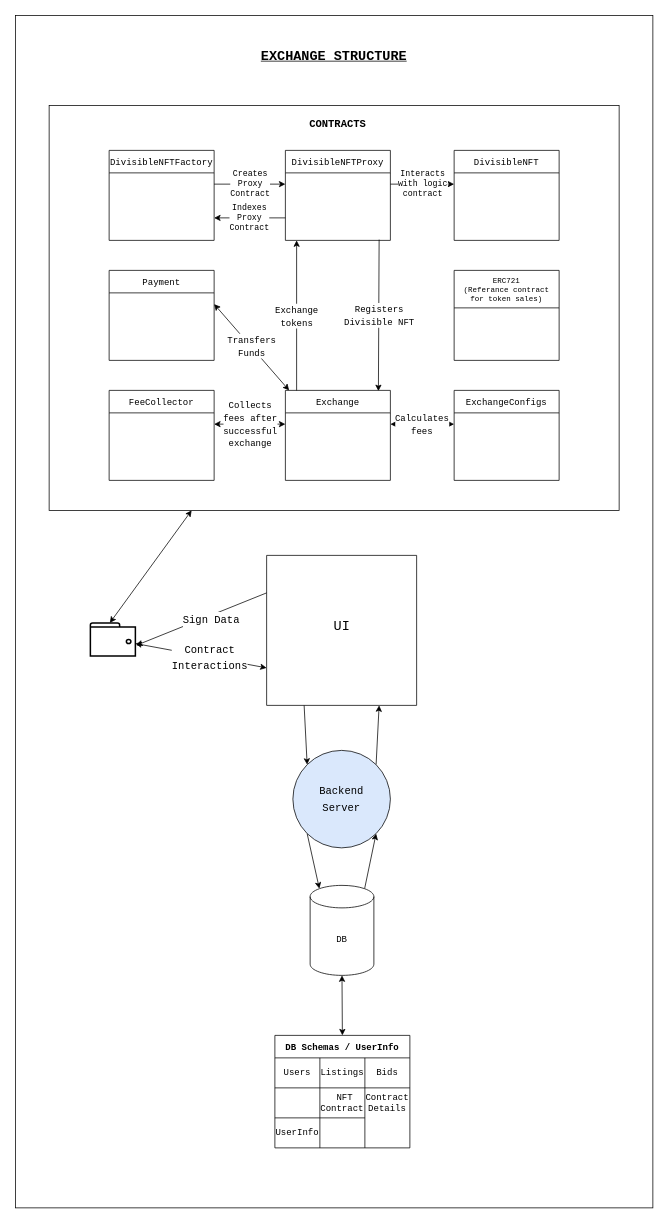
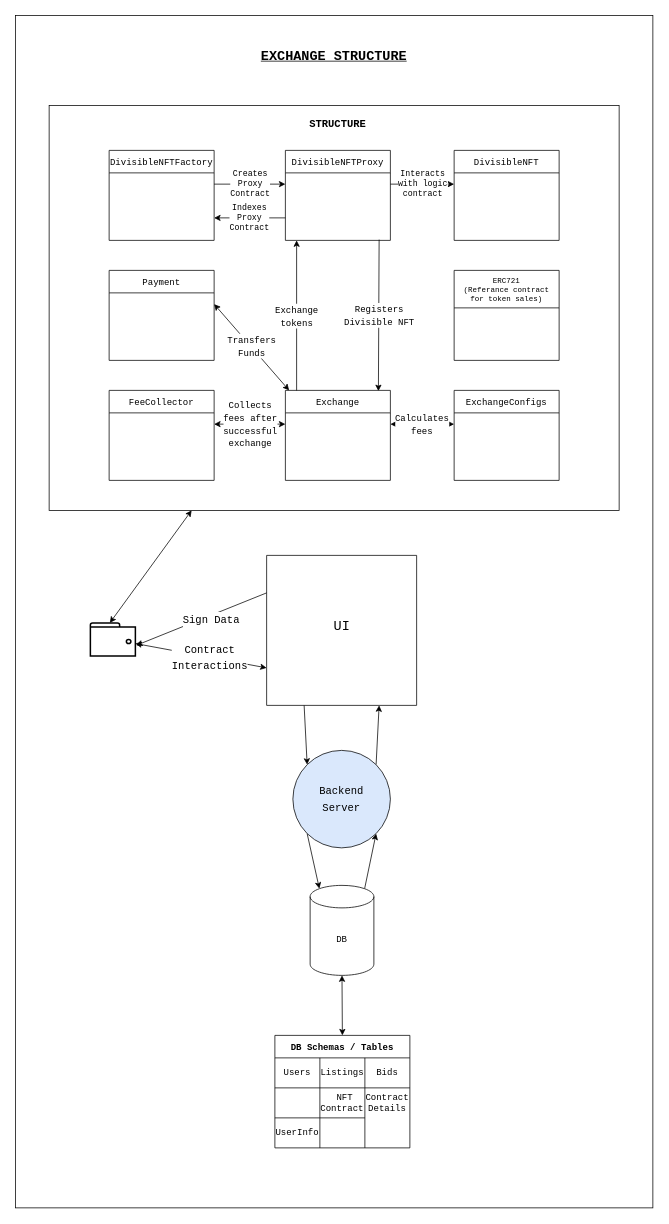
node "CONTRACTS": label "CONTRACTS" -> "STRUCTURE"
node "DB Schemas / UserInfo": label "DB Schemas / UserInfo" -> "DB Schemas / Tables"
